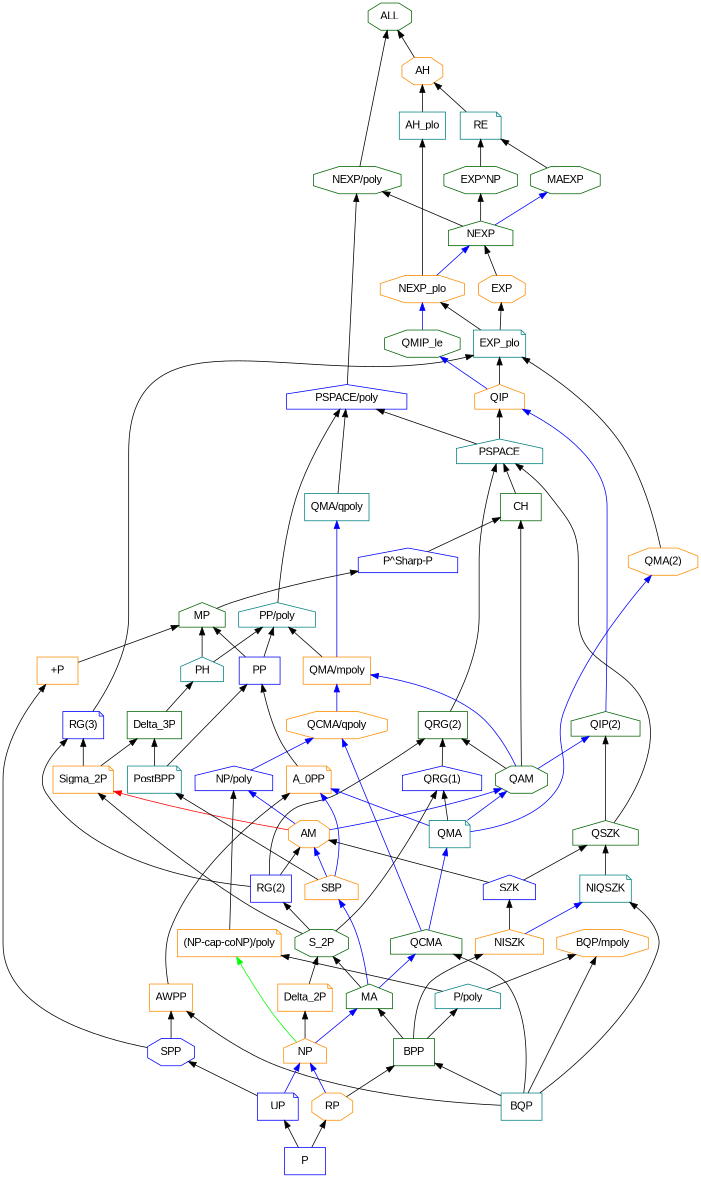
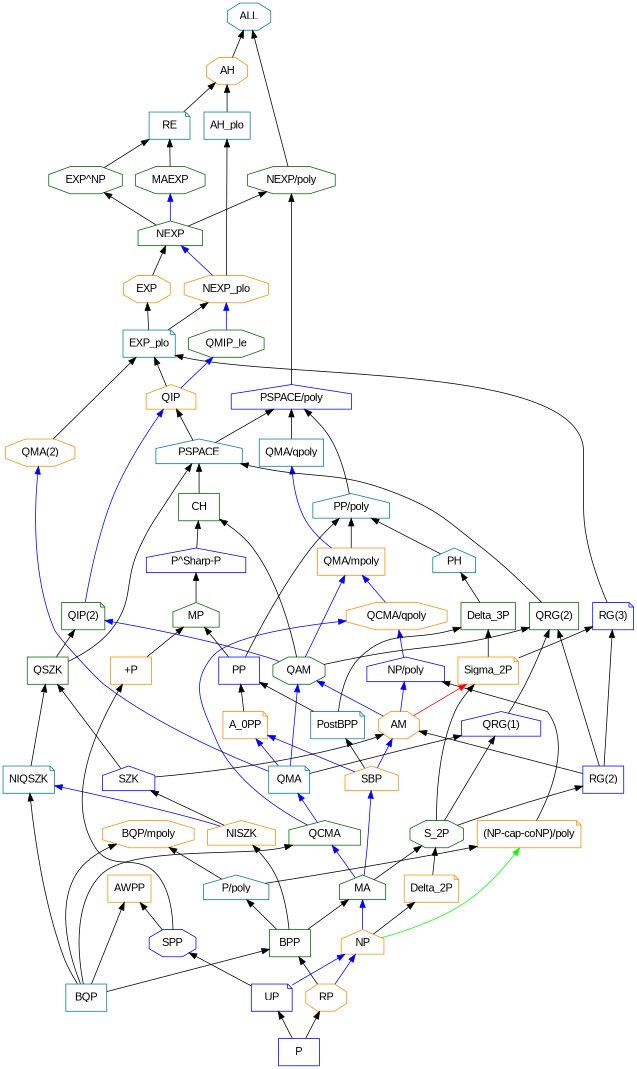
node "ALL": color darkgreen -> teal
edge "PH" -> "MP": removed
node "QIP(2)": shape house -> note
node "QSZK": shape house -> box
edge "AWPP" -> "A_0PP": removed
